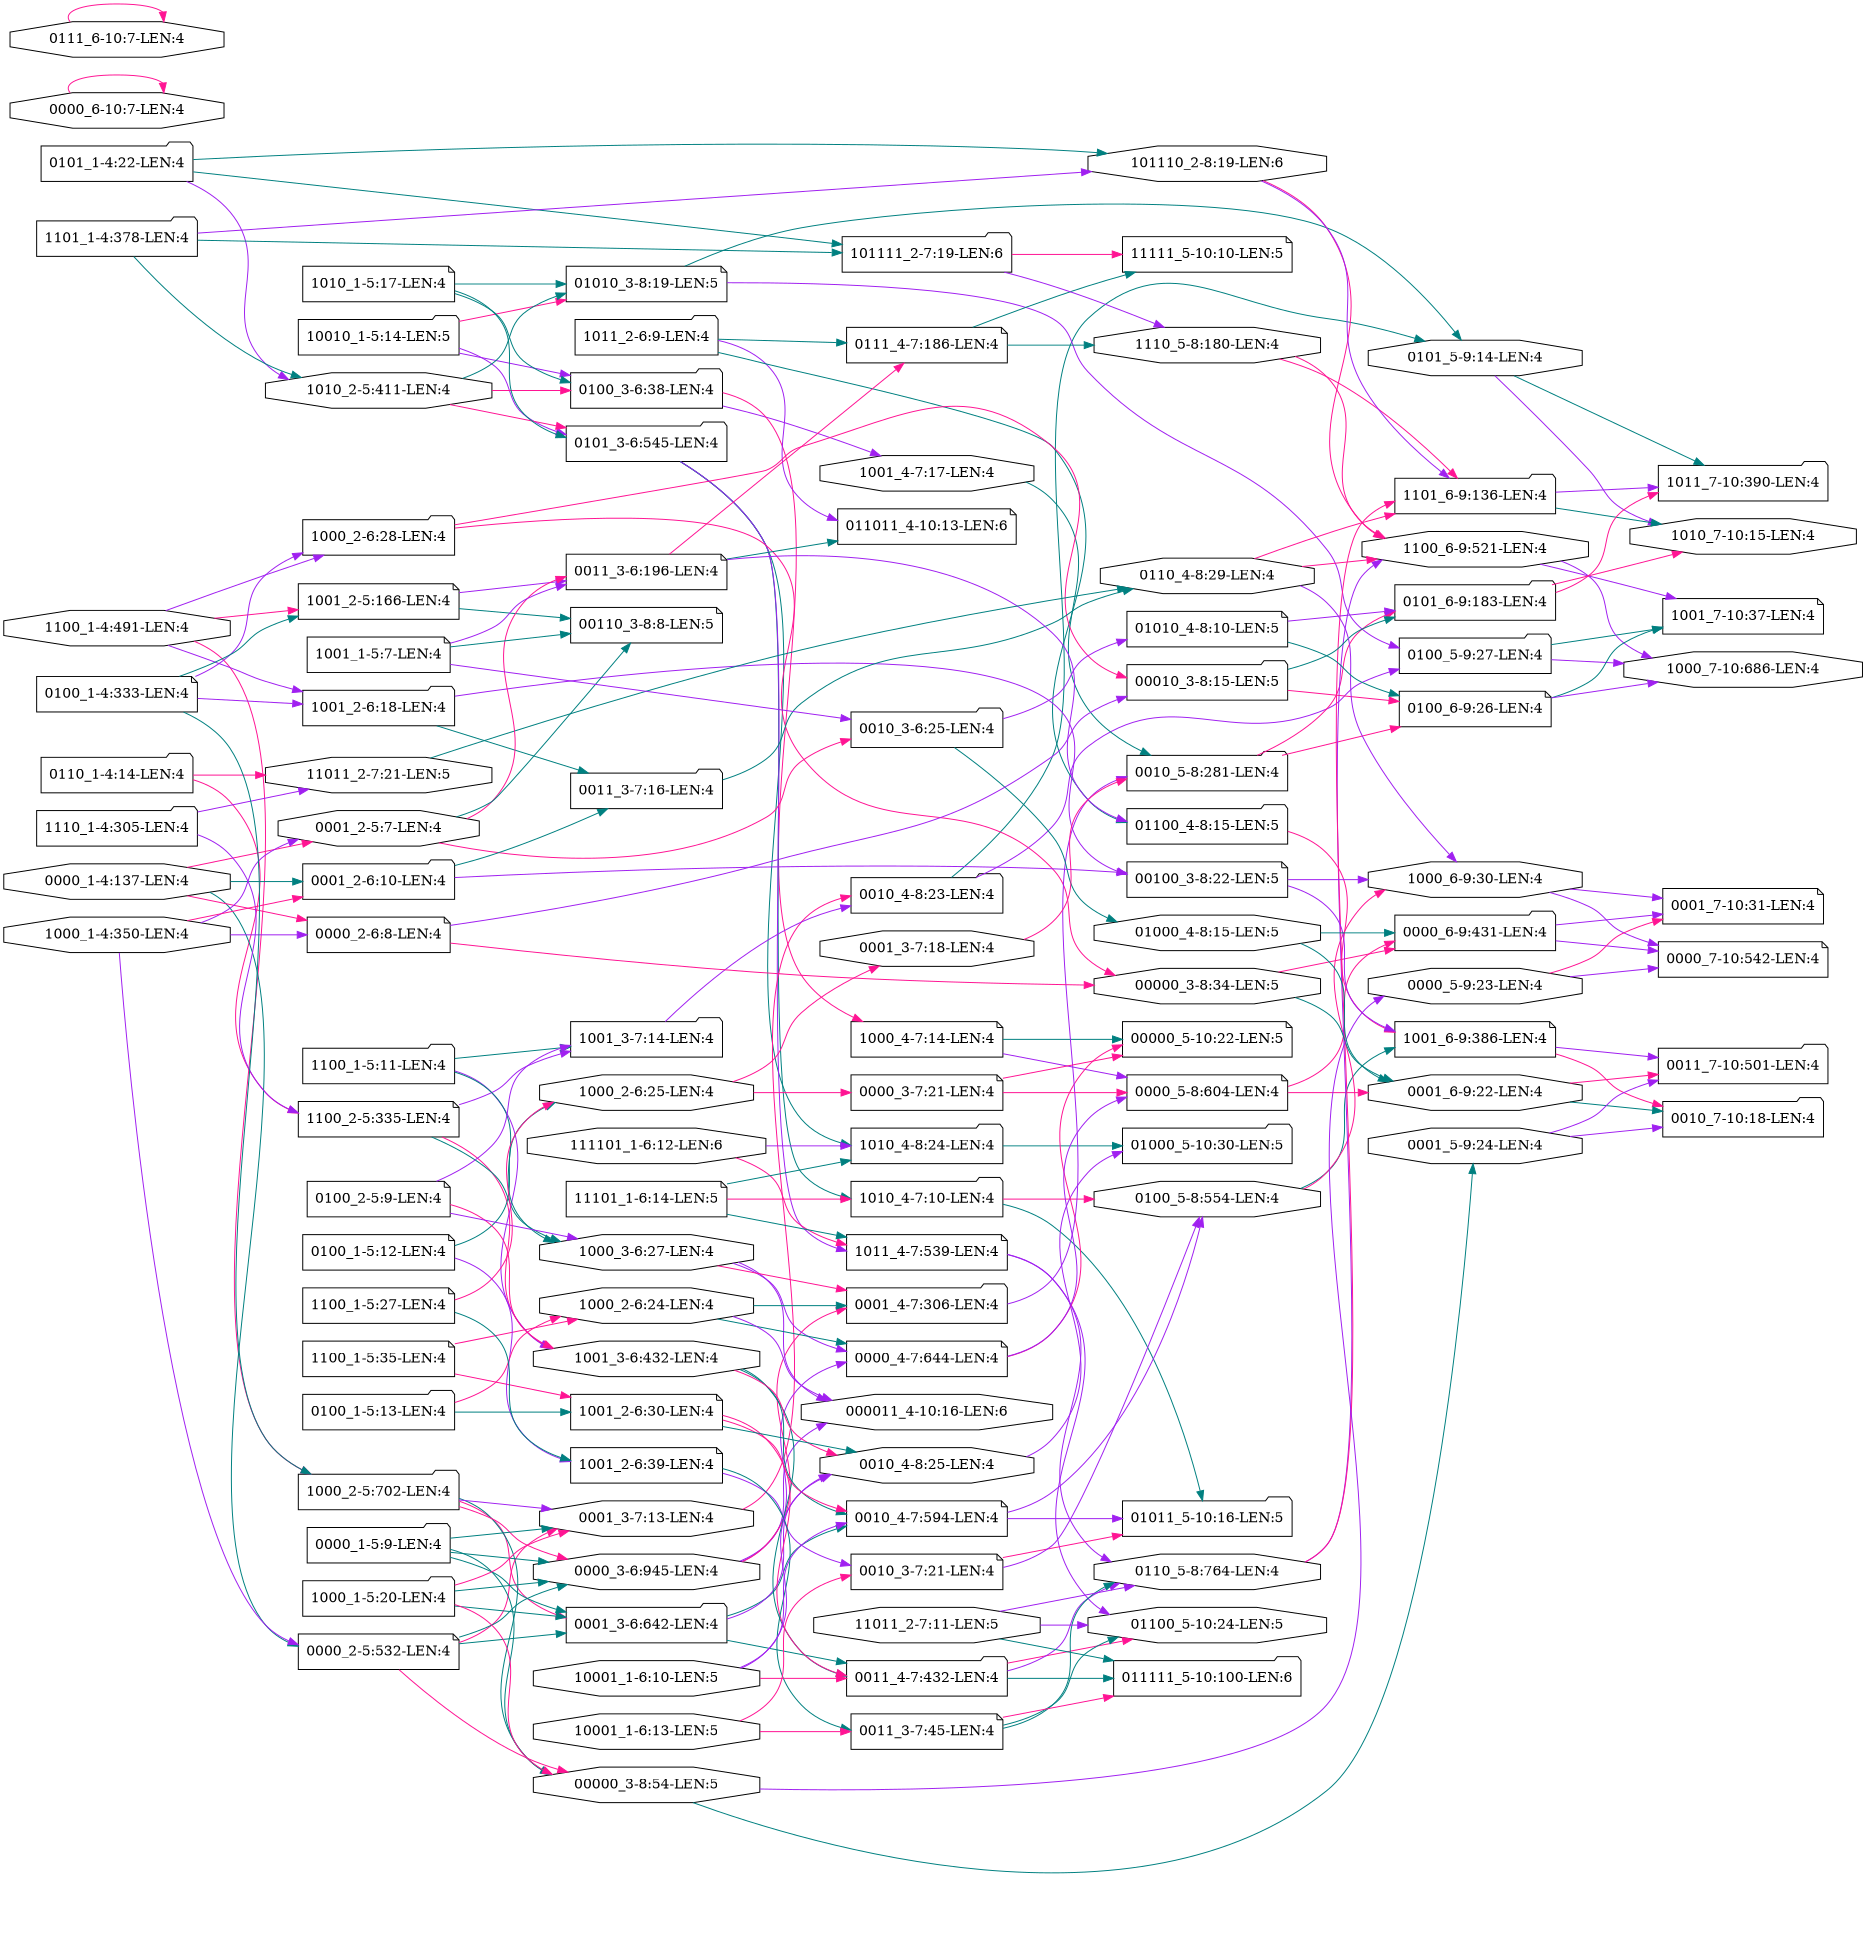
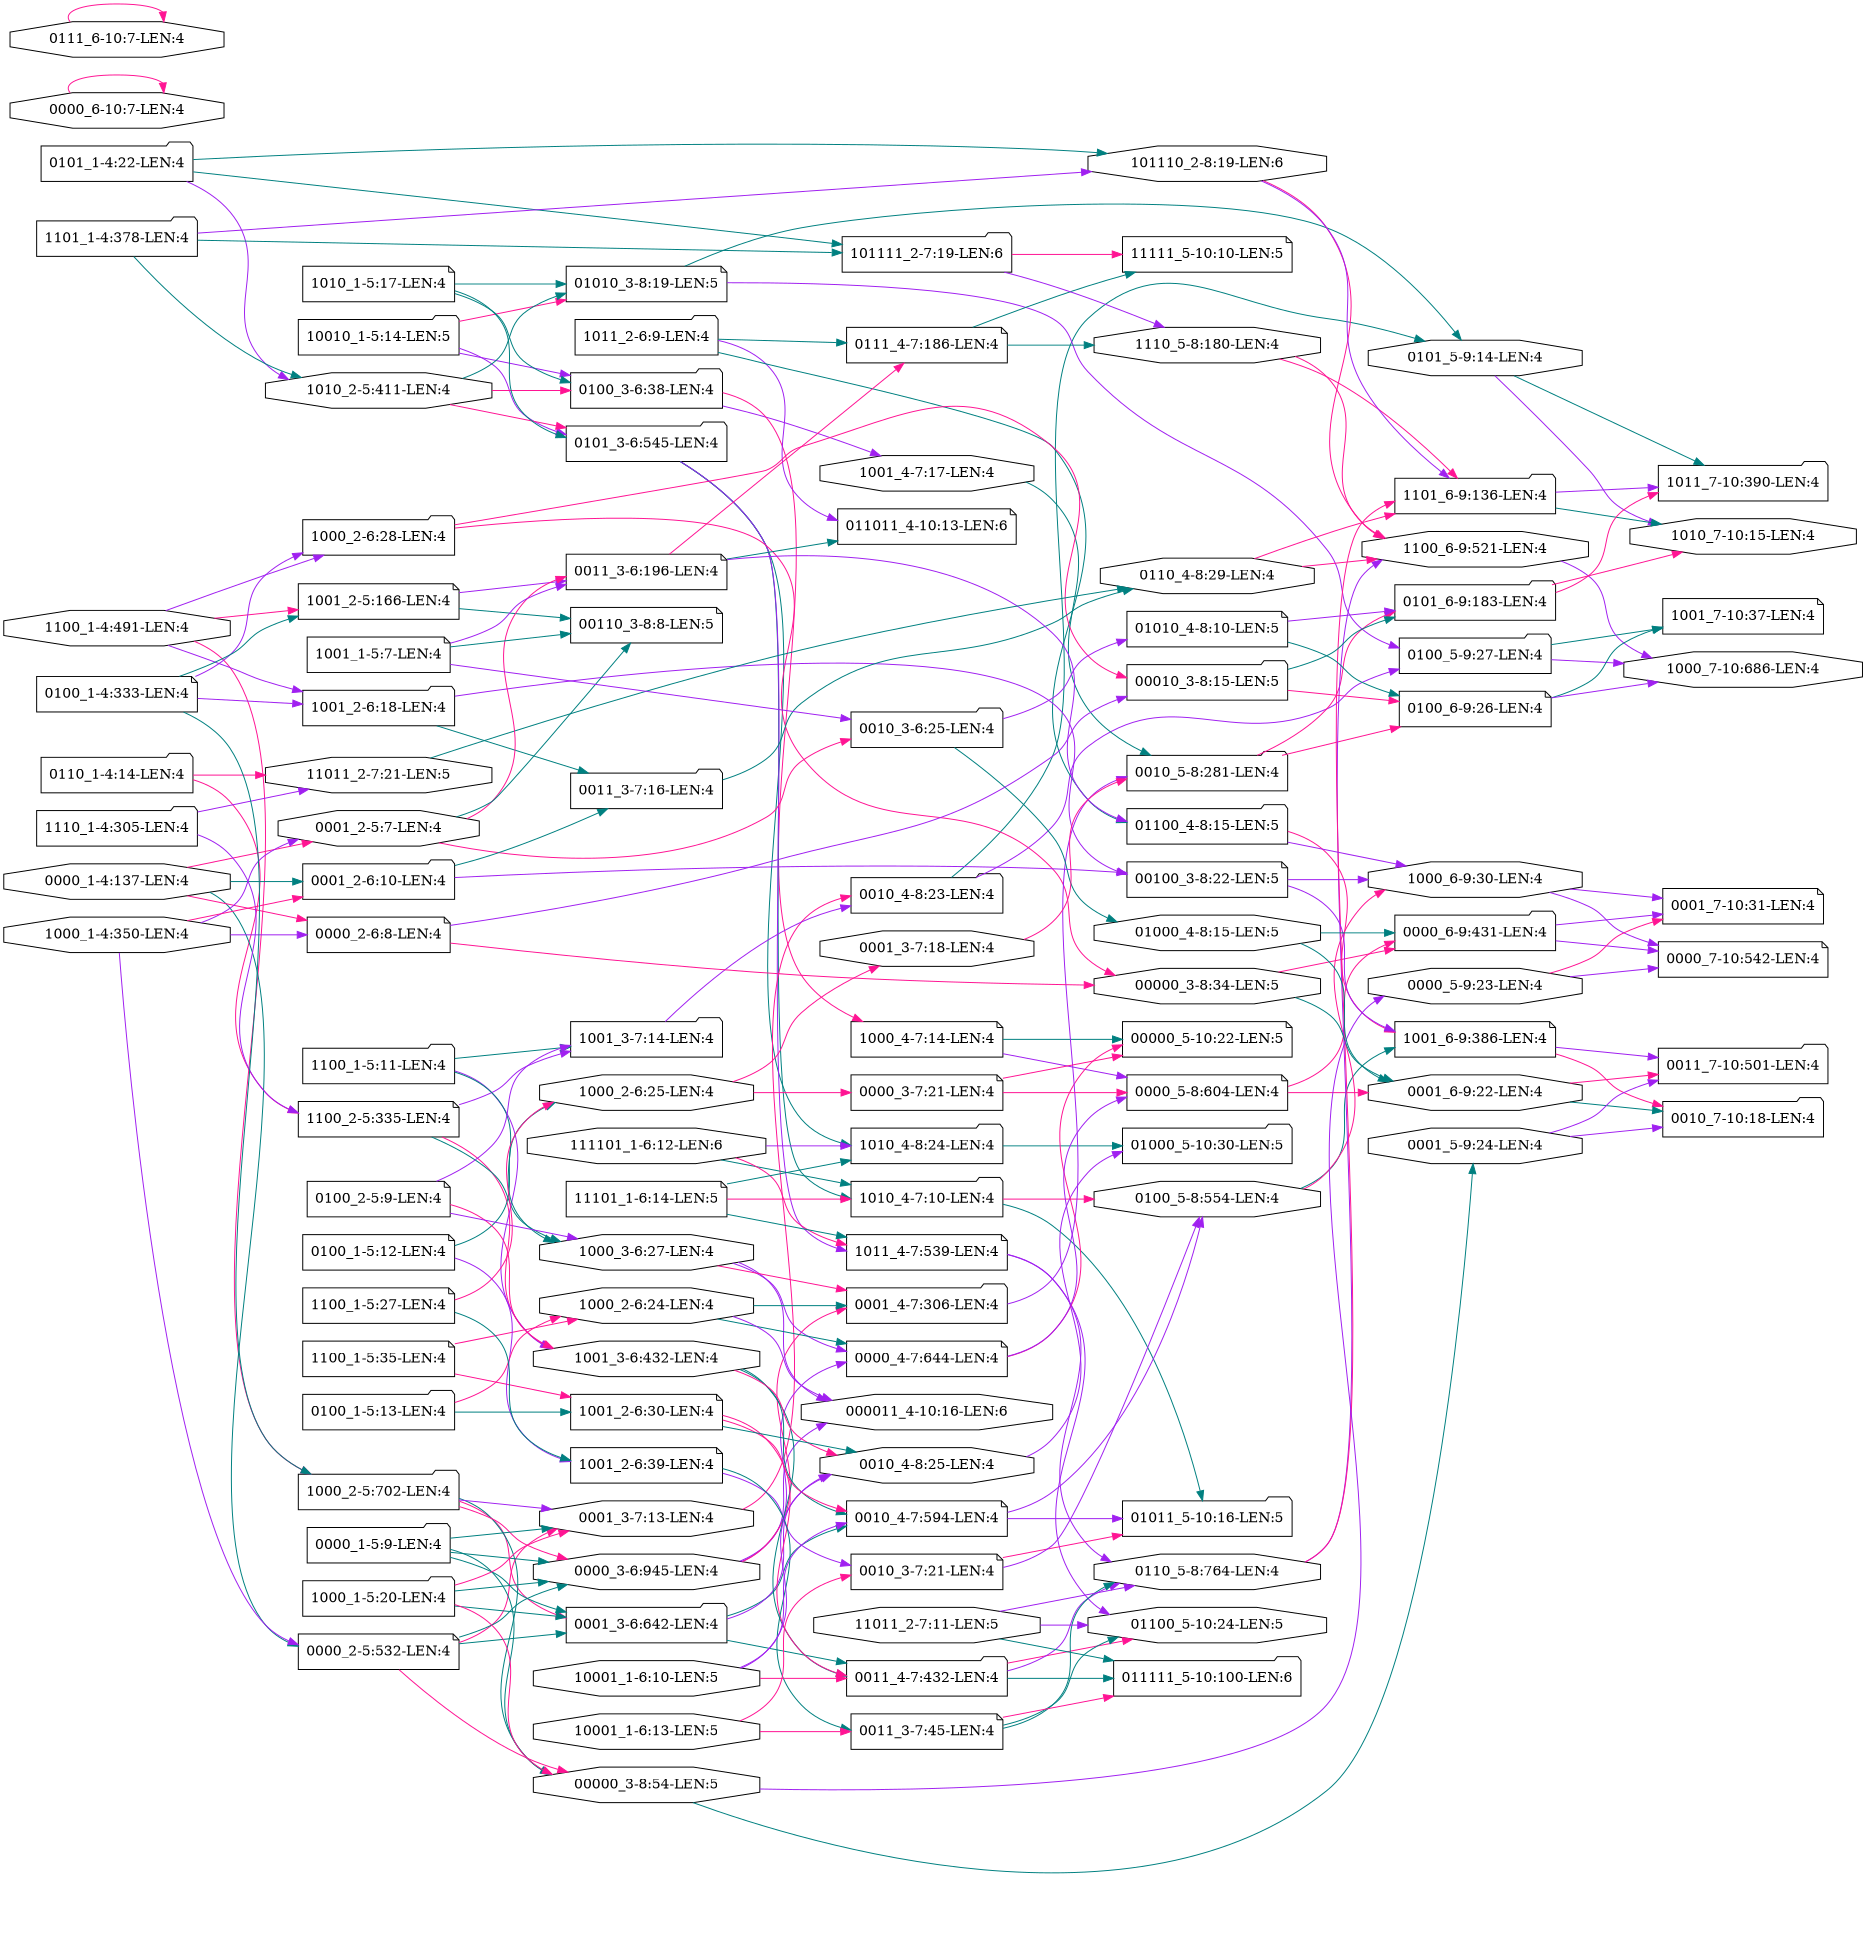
edge "1100_6-9:521-LEN:4" -> "1001_7-10:37-LEN:4": removed
edge "0110_4-8:29-LEN:4" -> "1000_6-9:30-LEN:4": now "01100_4-8:15-LEN:5" -> "1000_6-9:30-LEN:4"
edge "111101_1-6:12-LEN:6" -> "1010_4-7:10-LEN:4": added
